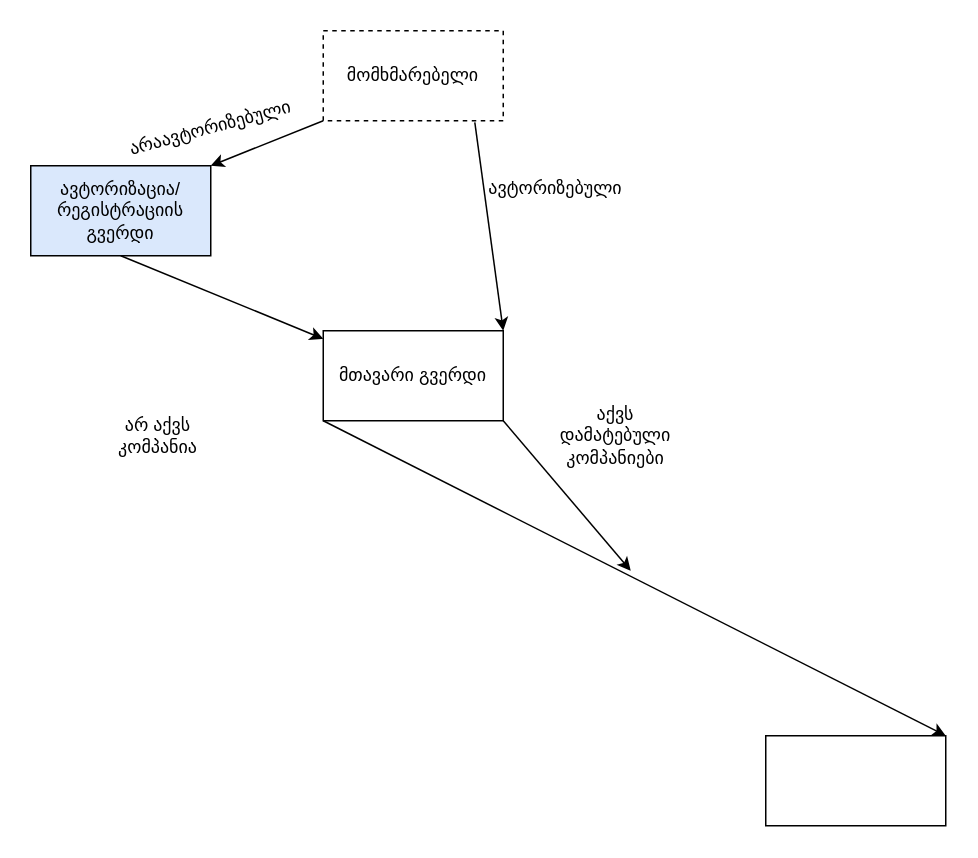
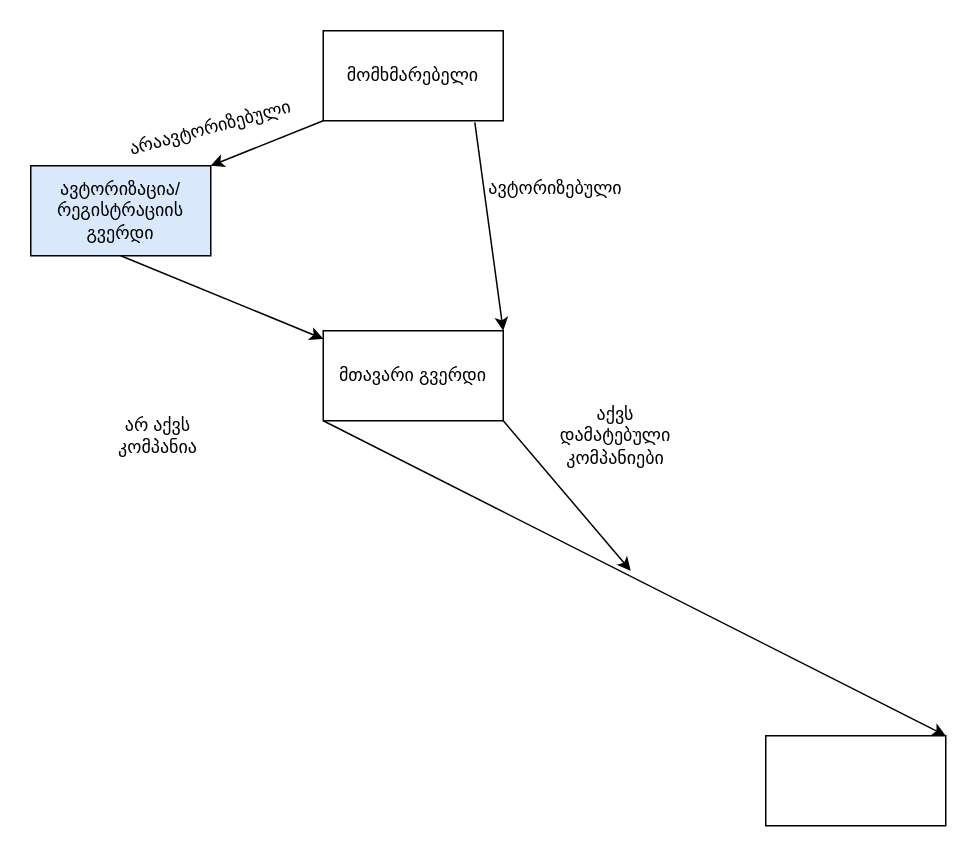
node "მომხმარებელი": style dashed -> solid
